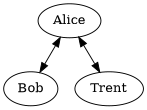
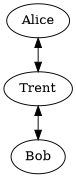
edge "Alice" -- "Bob": now "Trent" -- "Bob"
